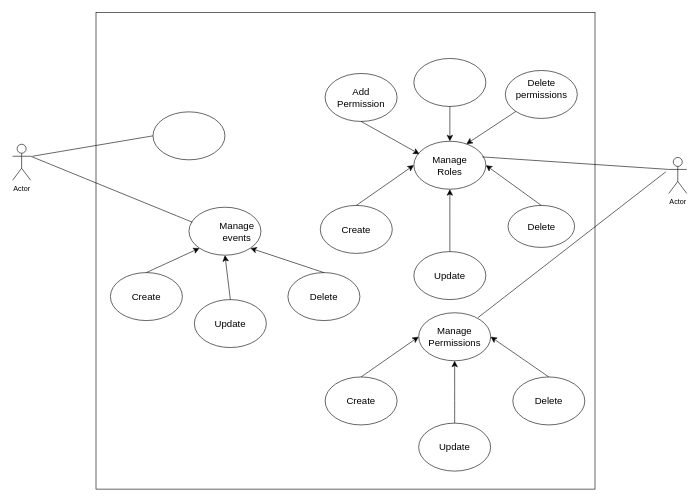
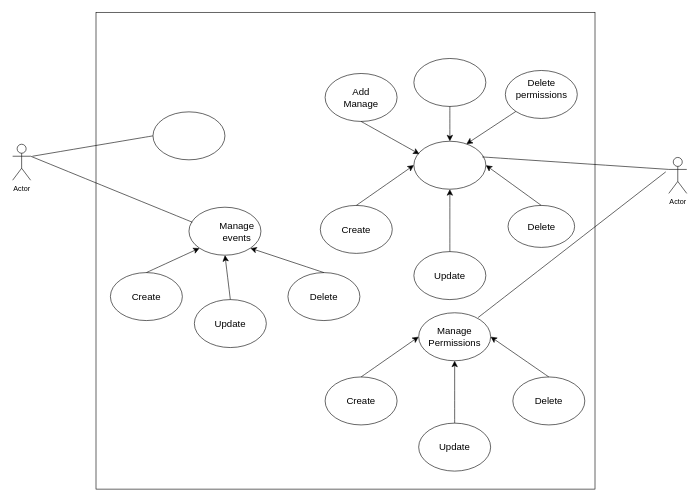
node "Add Permission": label "Add Permission" -> "Add Manage"
node "Manage Roles": removed
